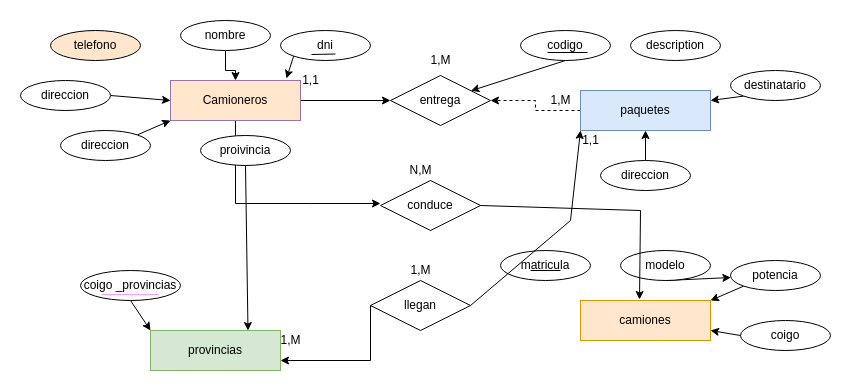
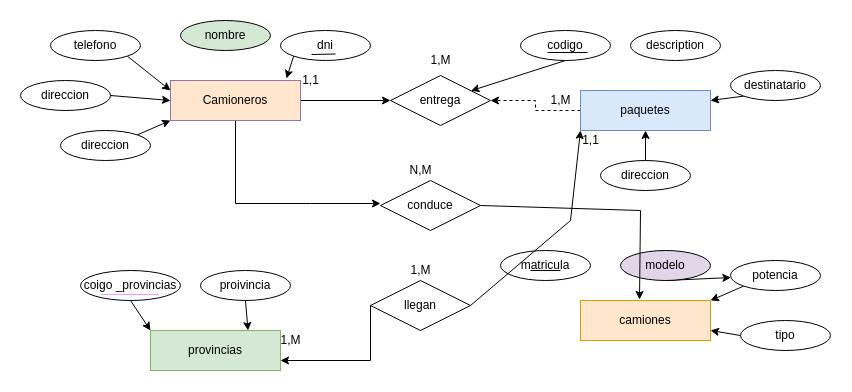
node "nombre": fillcolor #ffffff -> #d5e8d4
node "telefono": fillcolor #ffe6cc -> #ffffff
edge "nombre" -> "Camioneros": removed
edge "telefono" -> "Camioneros": added
node "proivincia": moved (246, 151) -> (246, 286)
node "modelo": fillcolor #ffffff -> #e1d5e7
node "coigo": label "coigo" -> "tipo"
